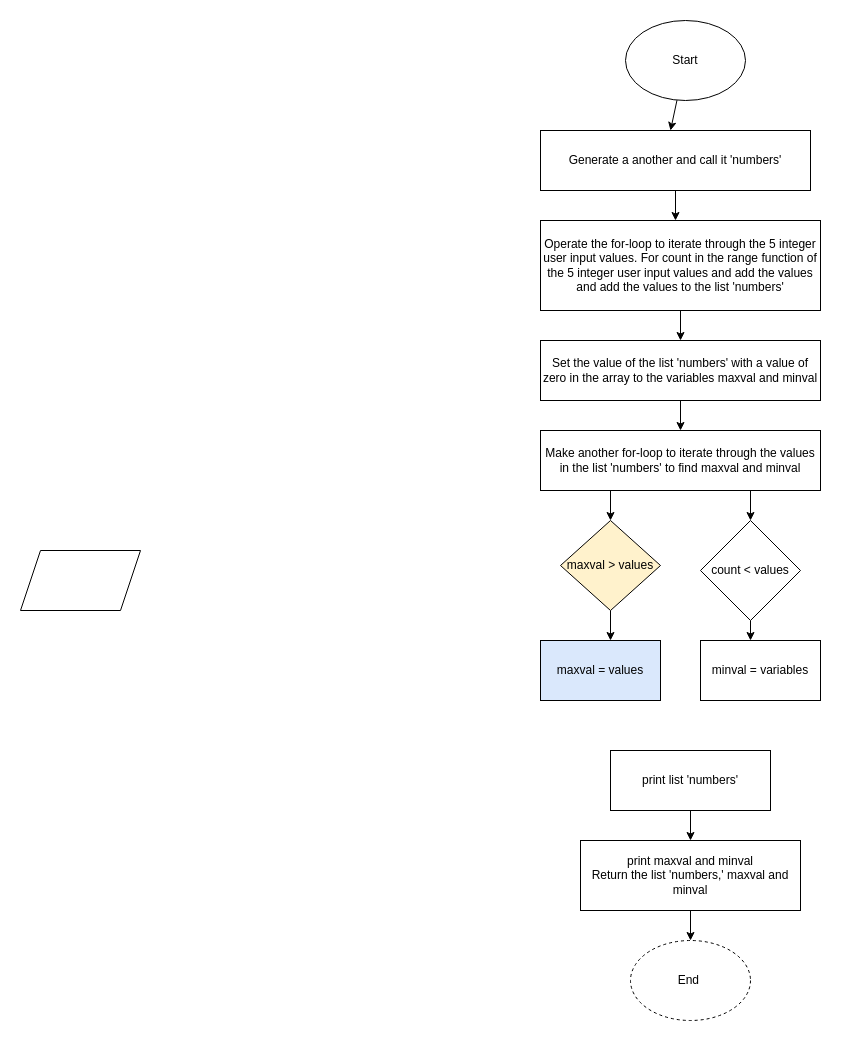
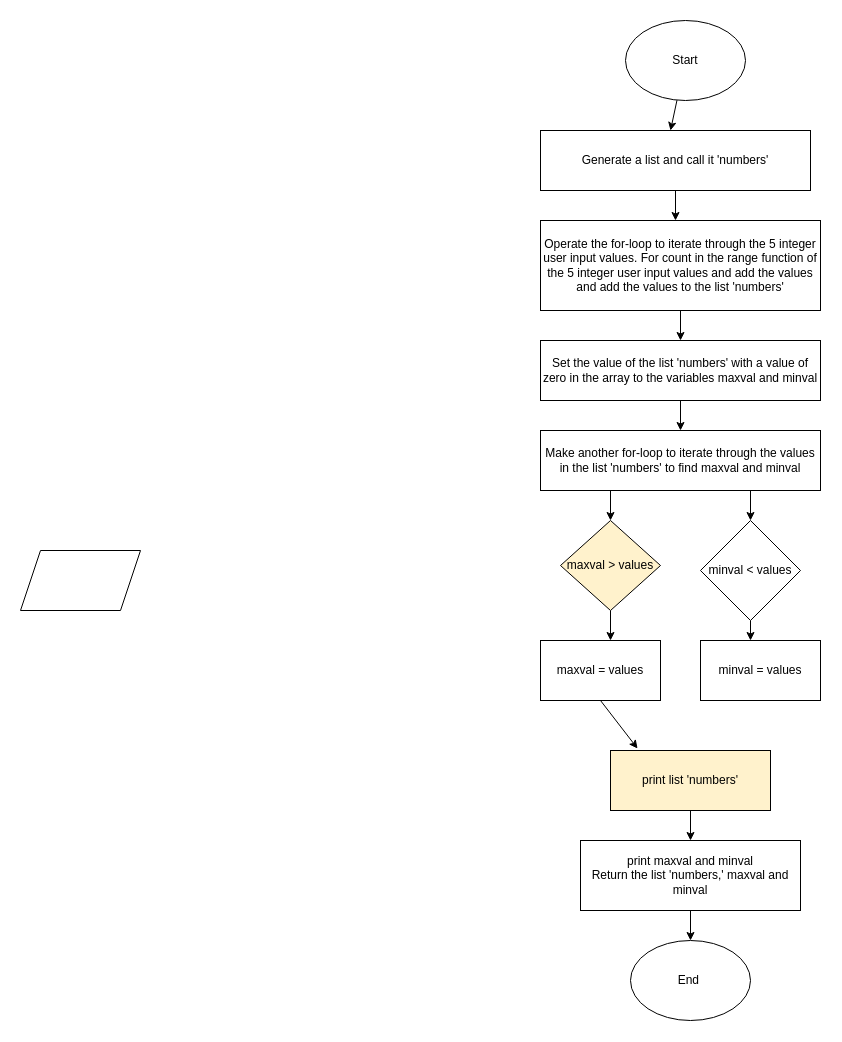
node "Generate a another and call it 'numbers'": label "Generate a another and call it 'numbers'" -> "Generate a list and call it 'numbers'"
node "count < values": label "count < values" -> "minval < values"
node "maxval = values": fillcolor #dae8fc -> #ffffff
node "minval = variables": label "minval = variables" -> "minval = values"
edge "maxval = values" -> "print list 'numbers'": added
node "print list 'numbers'": fillcolor #ffffff -> #fff2cc
node "End": style dashed -> solid
